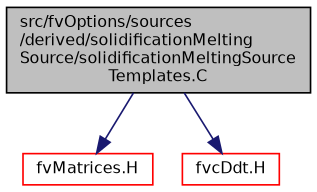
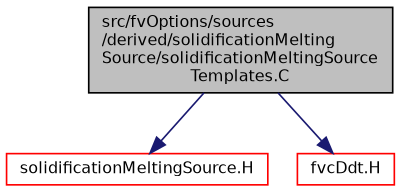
node "fvMatrices.H": label "fvMatrices.H" -> "solidificationMeltingSource.H"
